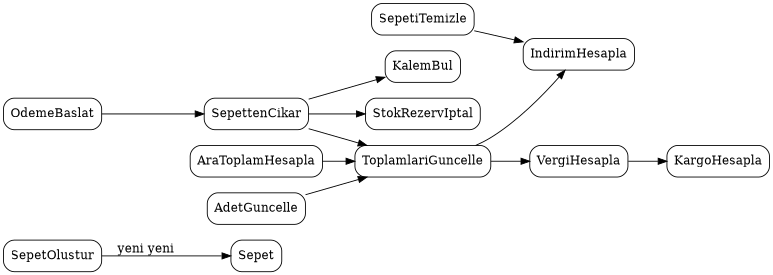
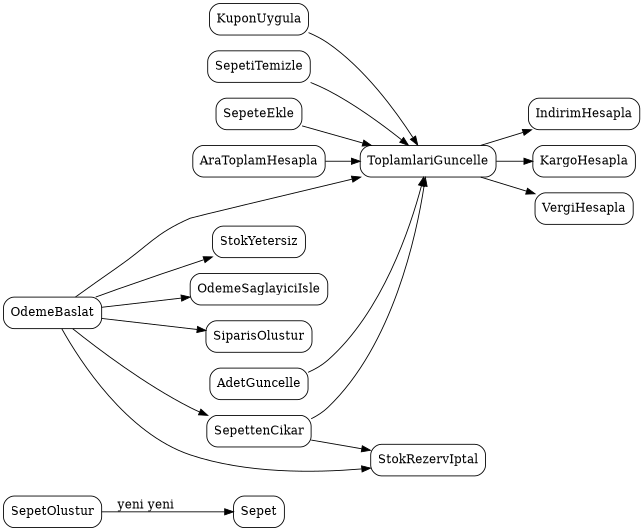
node "KuponUygula": added
edge "SepetiTemizle" -> "IndirimHesapla": now "SepetiTemizle" -> "ToplamlariGuncelle"
node "KalemBul": removed
node "SepeteEkle": added
edge "VergiHesapla" -> "KargoHesapla": now "ToplamlariGuncelle" -> "KargoHesapla"
edge "OdemeBaslat" -> "ToplamlariGuncelle": added
node "StokYetersiz": added
node "OdemeSaglayiciIsle": added
node "SiparisOlustur": added
edge "OdemeBaslat" -> "StokRezervIptal": added
